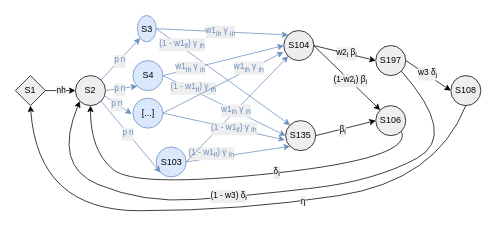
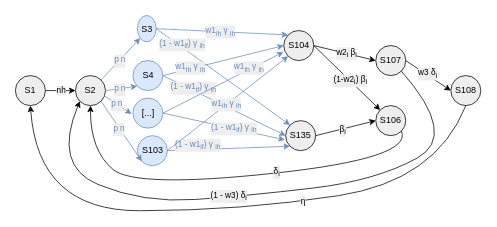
node "S197": label "S197" -> "S107"
node "S1": shape diamond -> ellipse
node "S103": moved (171, 162) -> (152, 150)
